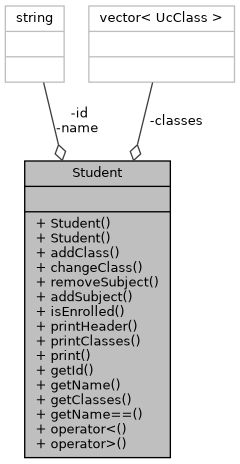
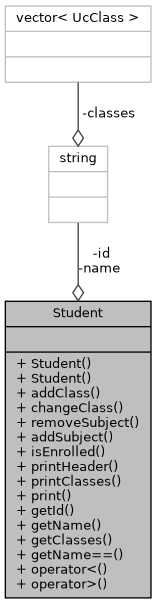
edge "vector< UcClass >" -> "Student": now "vector< UcClass >" -> "string"
